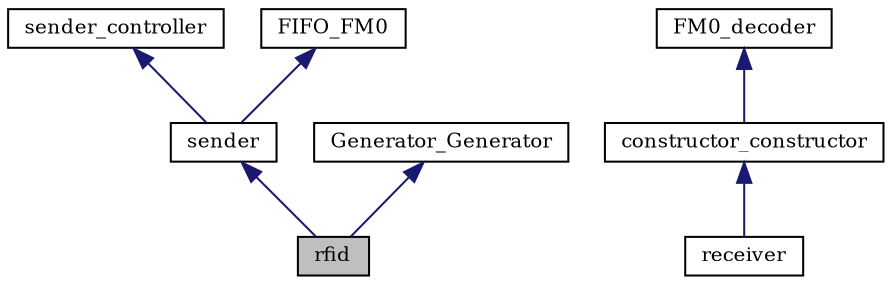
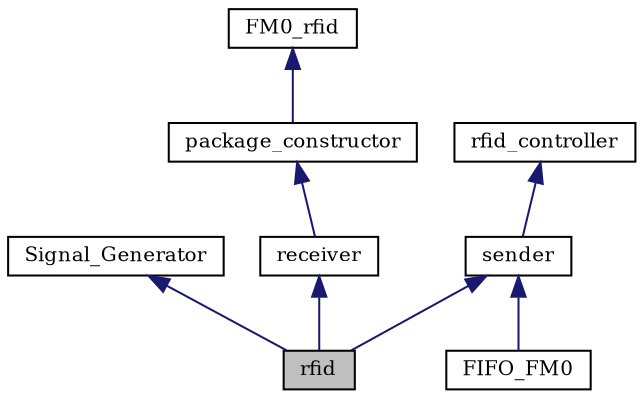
node "sender_controller": label "sender_controller" -> "rfid_controller"
node "FM0_decoder": label "FM0_decoder" -> "FM0_rfid"
edge "sender" -> "FIFO_FM0": reversed
node "Generator_Generator": label "Generator_Generator" -> "Signal_Generator"
node "constructor_constructor": label "constructor_constructor" -> "package_constructor"
edge "rfid" -> "receiver": added
